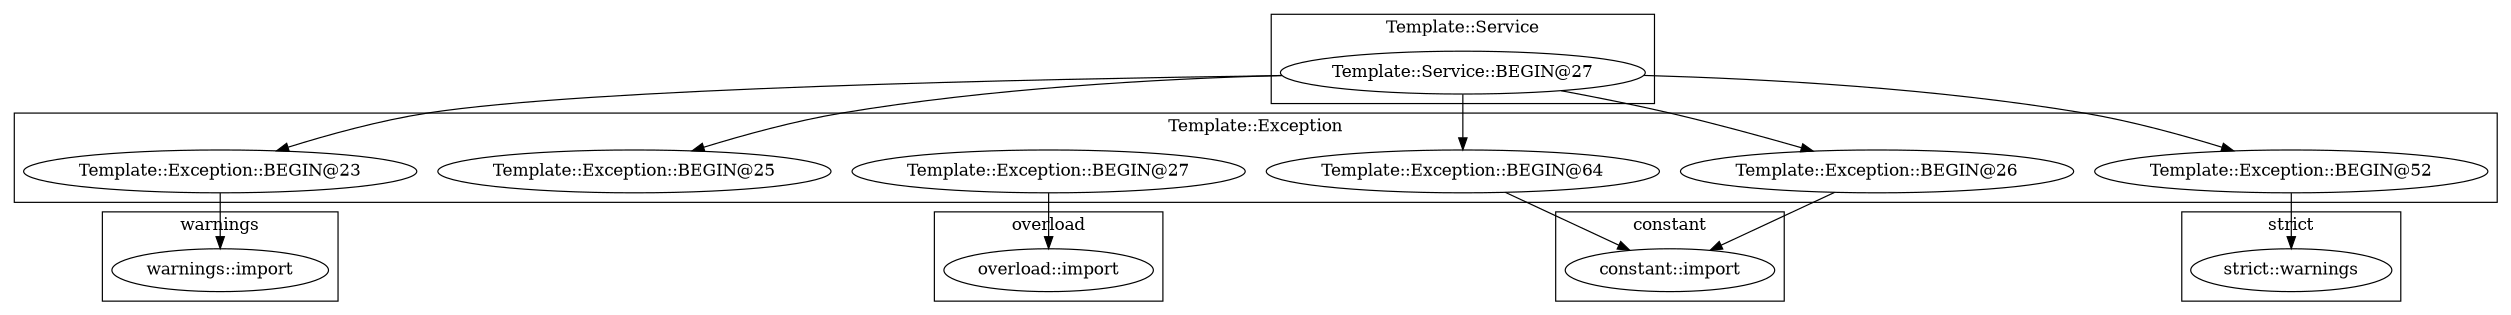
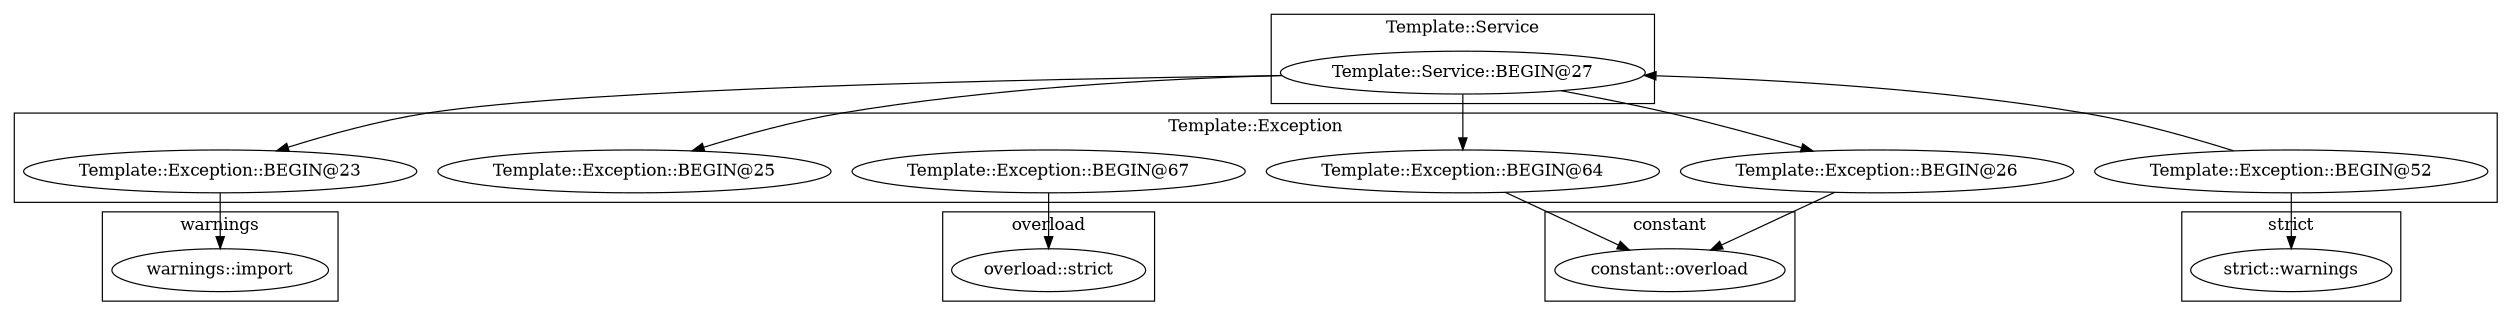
edge "Template::Service::BEGIN@27" -> "Template::Exception::BEGIN@52": reversed
node "Template::Exception::BEGIN@27": label "Template::Exception::BEGIN@27" -> "Template::Exception::BEGIN@67"
node "overload::import": label "overload::import" -> "overload::strict"
node "constant::import": label "constant::import" -> "constant::overload"
